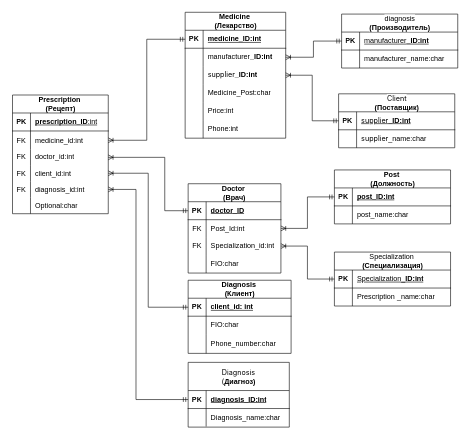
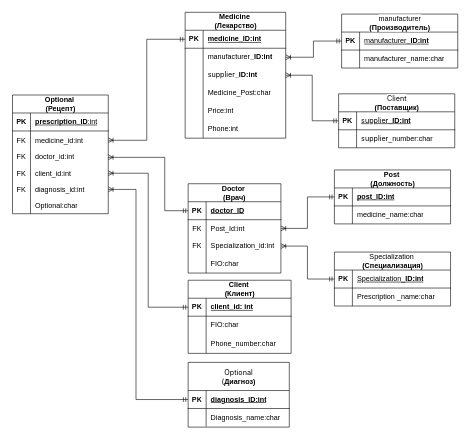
node "diagnosis (Производитель)": label "diagnosis (Производитель)" -> "manufacturer (Производитель)"
node "Prescription (Рецепт)": label "Prescription (Рецепт)" -> "Optional (Рецепт)"
node "supplier_name:char": label "supplier_name:char" -> "supplier_number:char"
node "post_name:char": label "post_name:char" -> "medicine_name:char"
node "Diagnosis (Клиент)": label "Diagnosis (Клиент)" -> "Client (Клиент)"
node "Diagnosis (Диагноз)": label "Diagnosis (Диагноз)" -> "Optional (Диагноз)"
